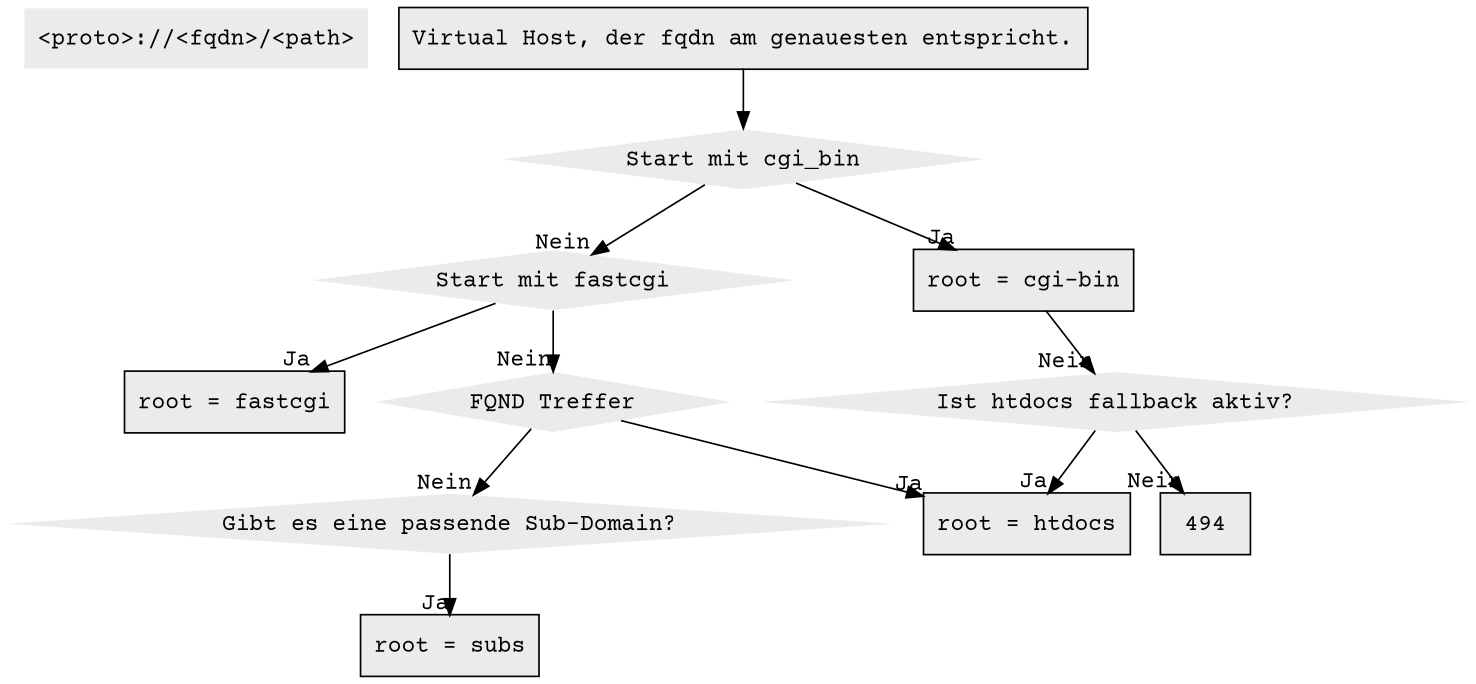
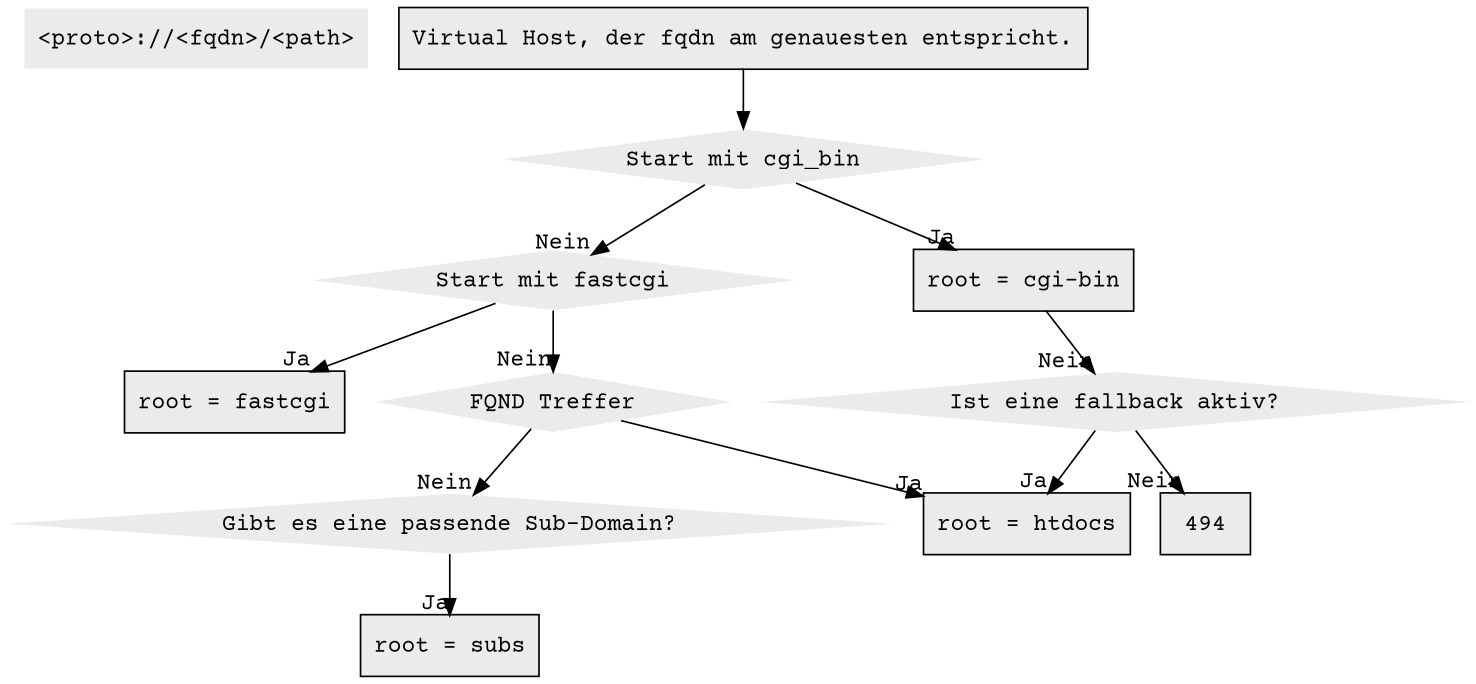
node "Ist htdocs fallback aktiv?": label "Ist htdocs fallback aktiv?" -> "Ist eine fallback aktiv?"
